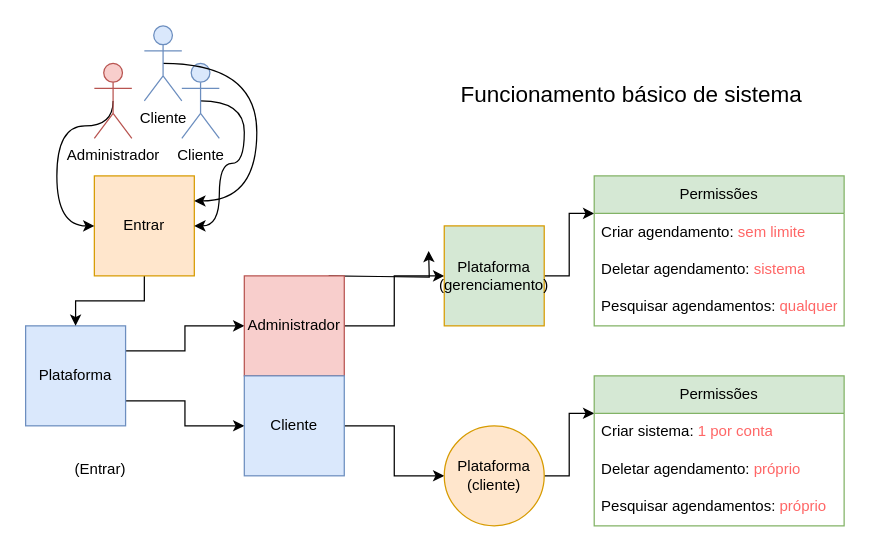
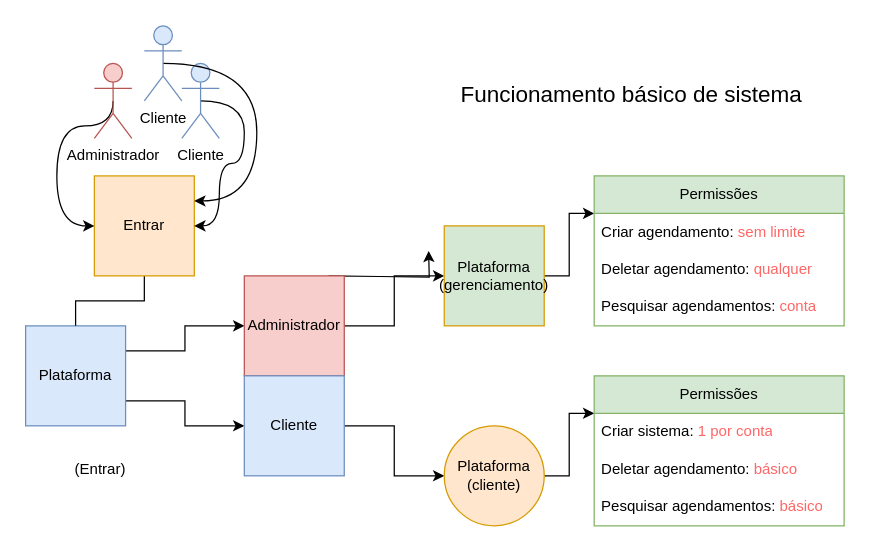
node "Deletar agendamento: sistema": label "Deletar agendamento: sistema" -> "Deletar agendamento: qualquer"
node "Pesquisar agendamentos: qualquer": label "Pesquisar agendamentos: qualquer" -> "Pesquisar agendamentos: conta"
edge "Entrar" -> "Plataforma": arrowhead classic -> none
node "Deletar agendamento: próprio": label "Deletar agendamento: próprio" -> "Deletar agendamento: básico"
node "Pesquisar agendamentos: próprio": label "Pesquisar agendamentos: próprio" -> "Pesquisar agendamentos: básico"
